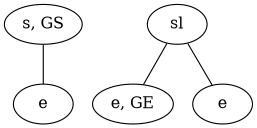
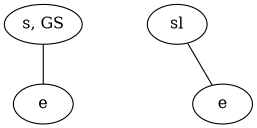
node "e, GE": removed
